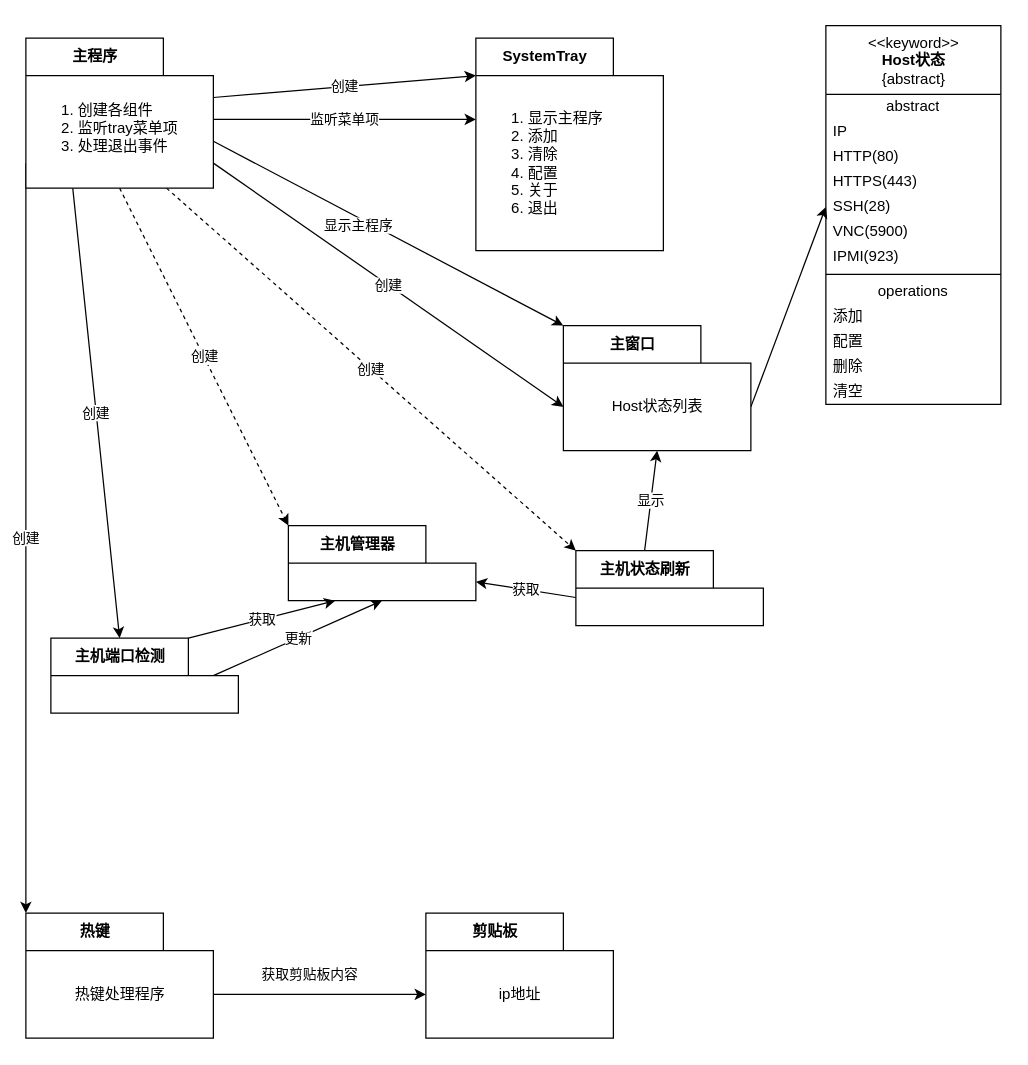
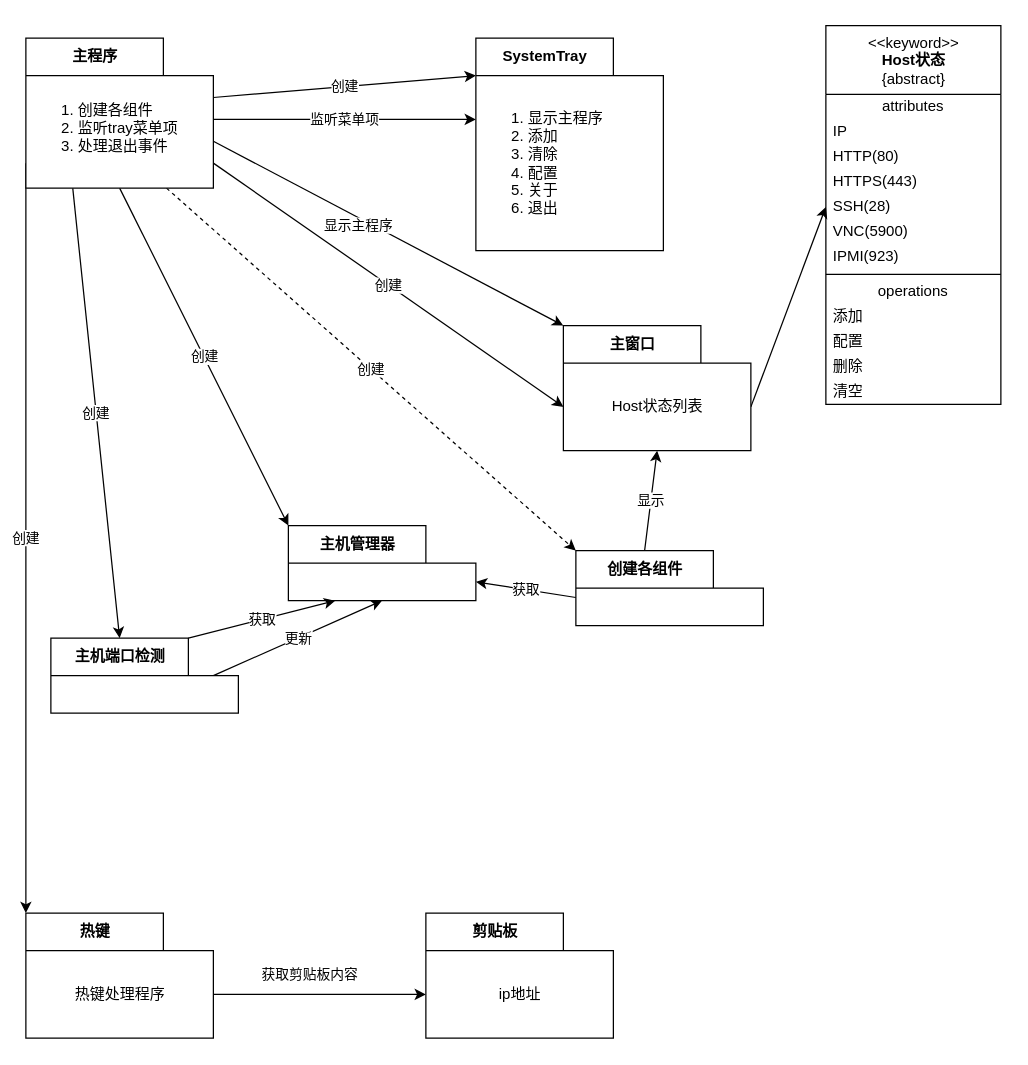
node "abstract": label "abstract" -> "attributes"
edge "主程序" -> "主机管理器": style dashed -> solid
node "主机状态刷新": label "主机状态刷新" -> "创建各组件"
